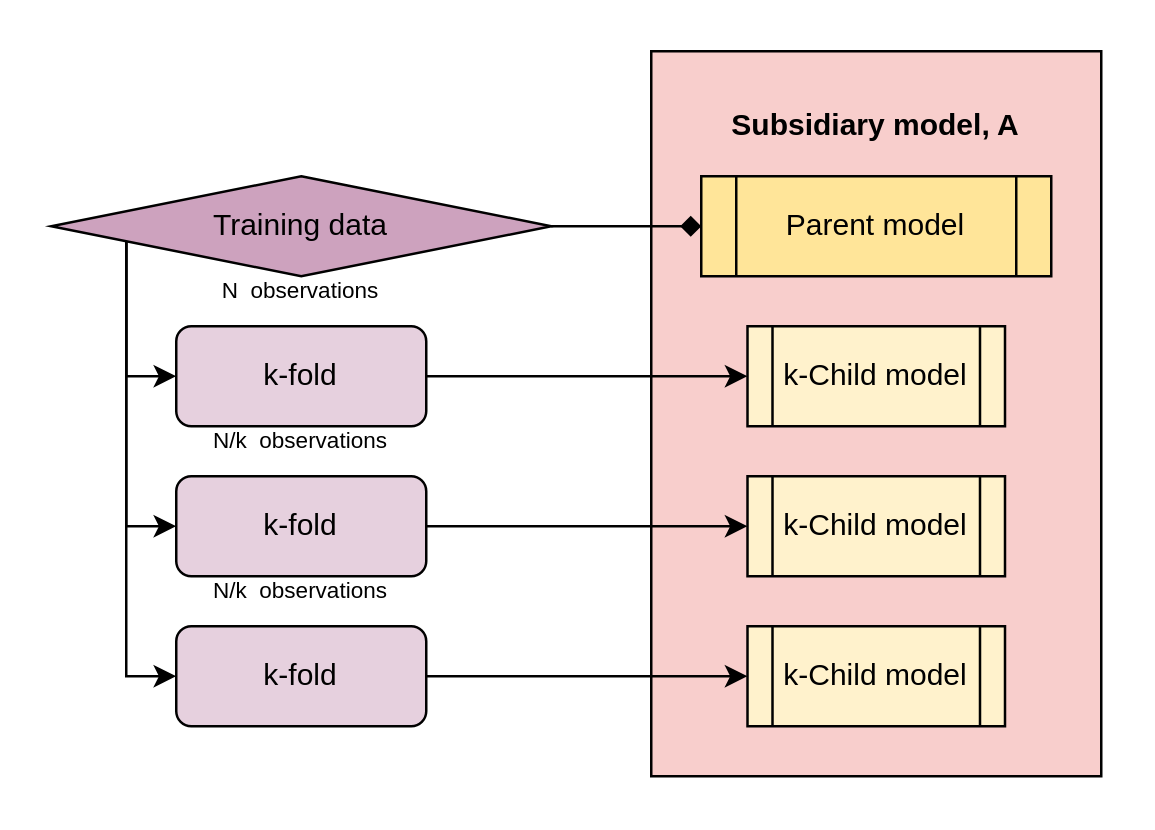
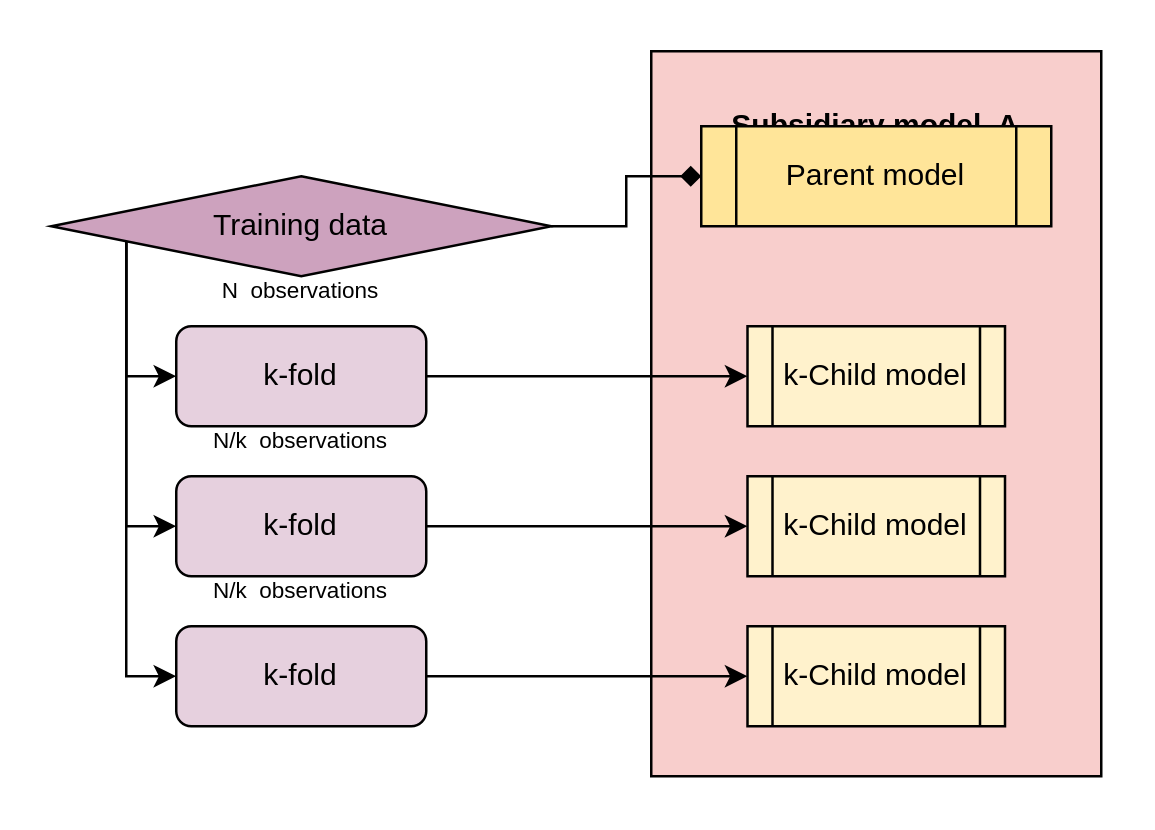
node "Parent model": moved (876, 226) -> (876, 176)
